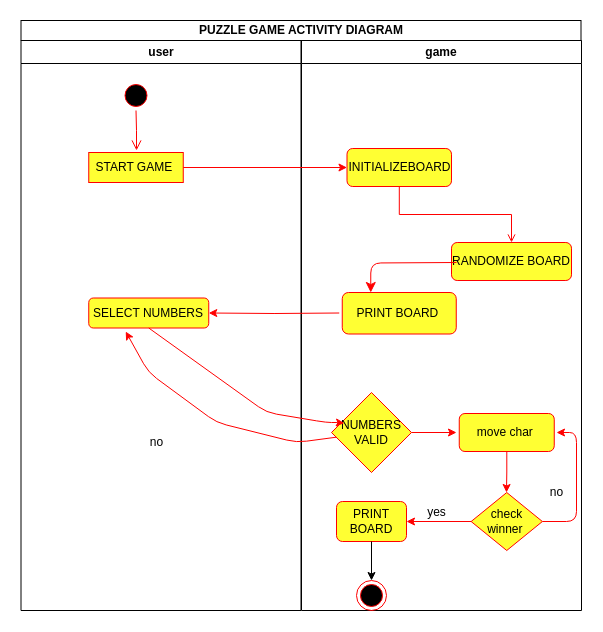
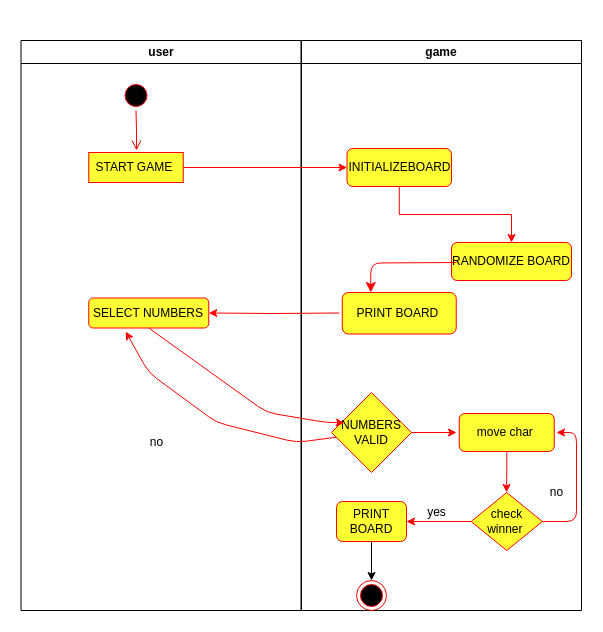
node "PUZZLE GAME ACTIVITY DIAGRAM": removed
edge "INITIALIZEBOARD" -> "RANDOMIZE BOARD": arrowhead open -> classic
